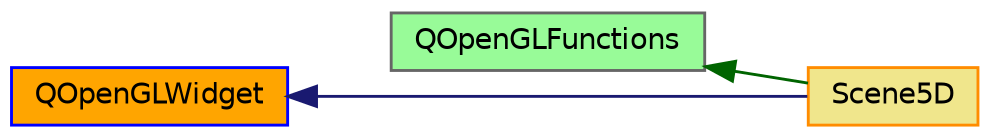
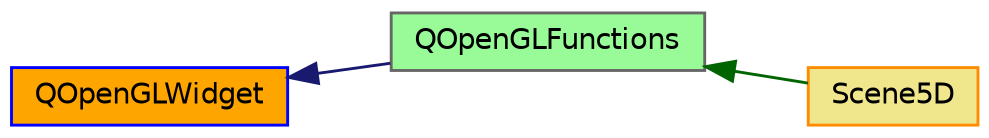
edge "Scene5D" -> "QOpenGLWidget": now "QOpenGLFunctions" -> "QOpenGLWidget"
